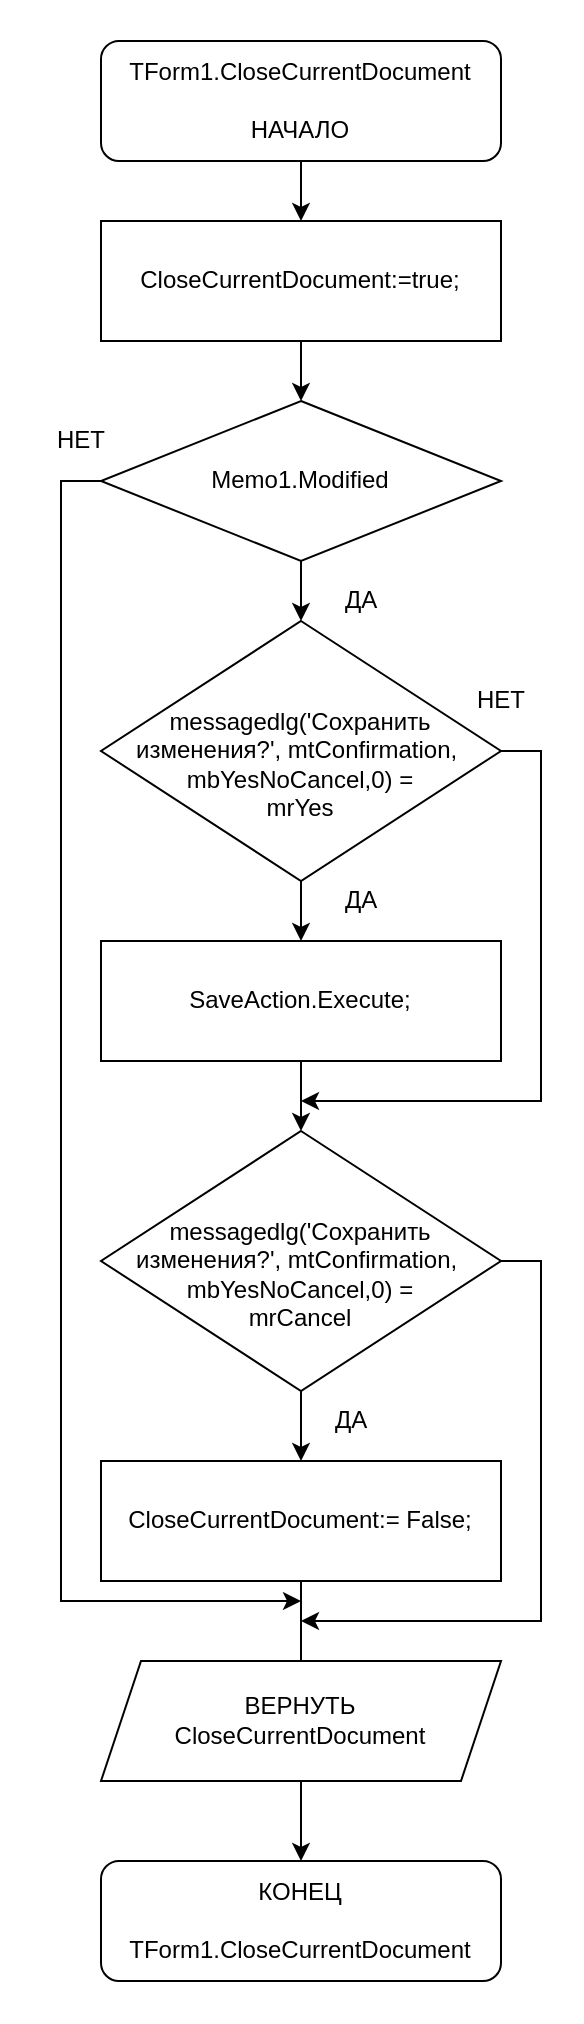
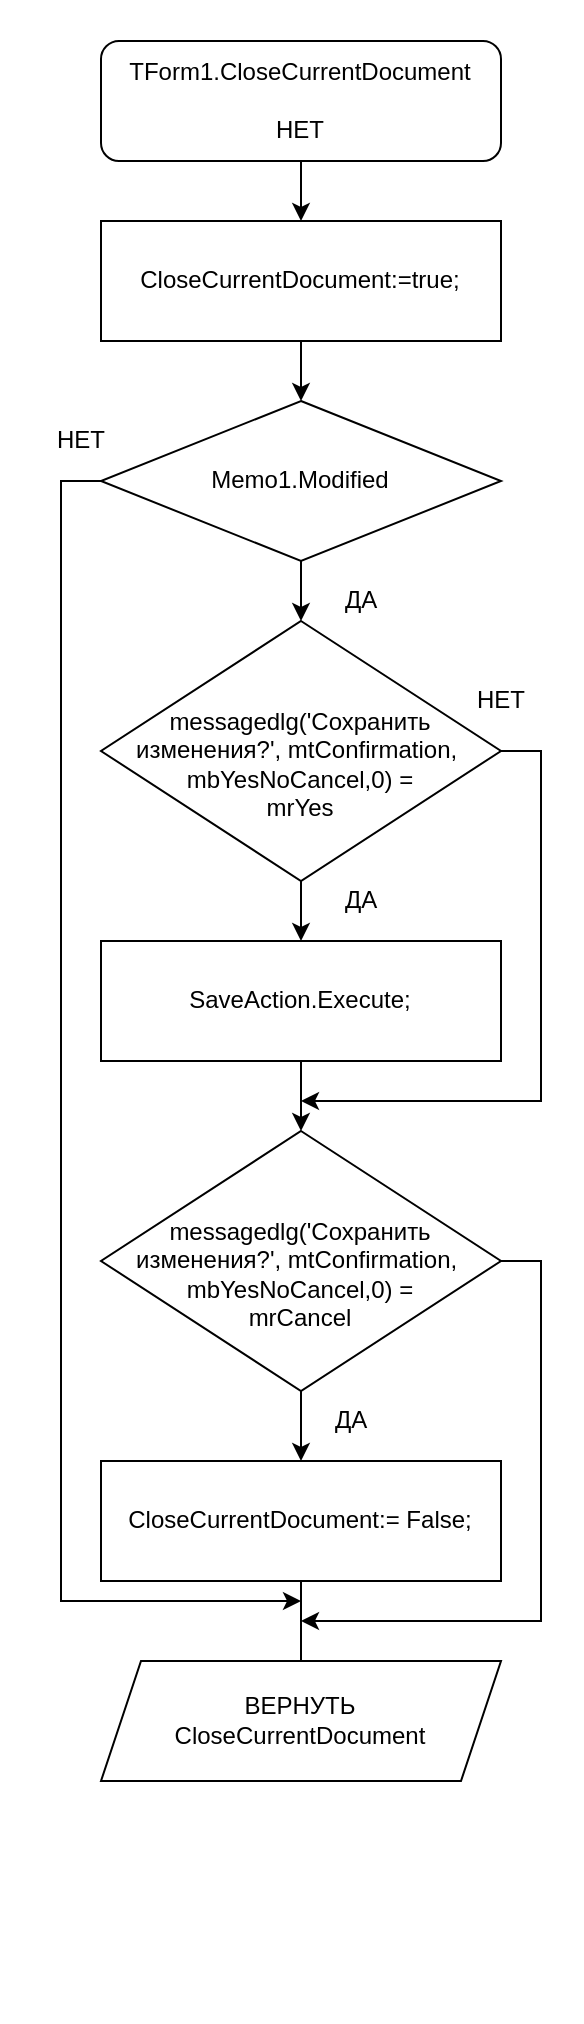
node "TForm1.CloseCurrentDocument НАЧАЛО": label "TForm1.CloseCurrentDocument НАЧАЛО" -> "TForm1.CloseCurrentDocument НЕТ"
edge "ВЕРНУТЬ CloseCurrentDocument" -> "КОНЕЦ TForm1.CloseCurrentDocument": removed
node "КОНЕЦ TForm1.CloseCurrentDocument": removed
